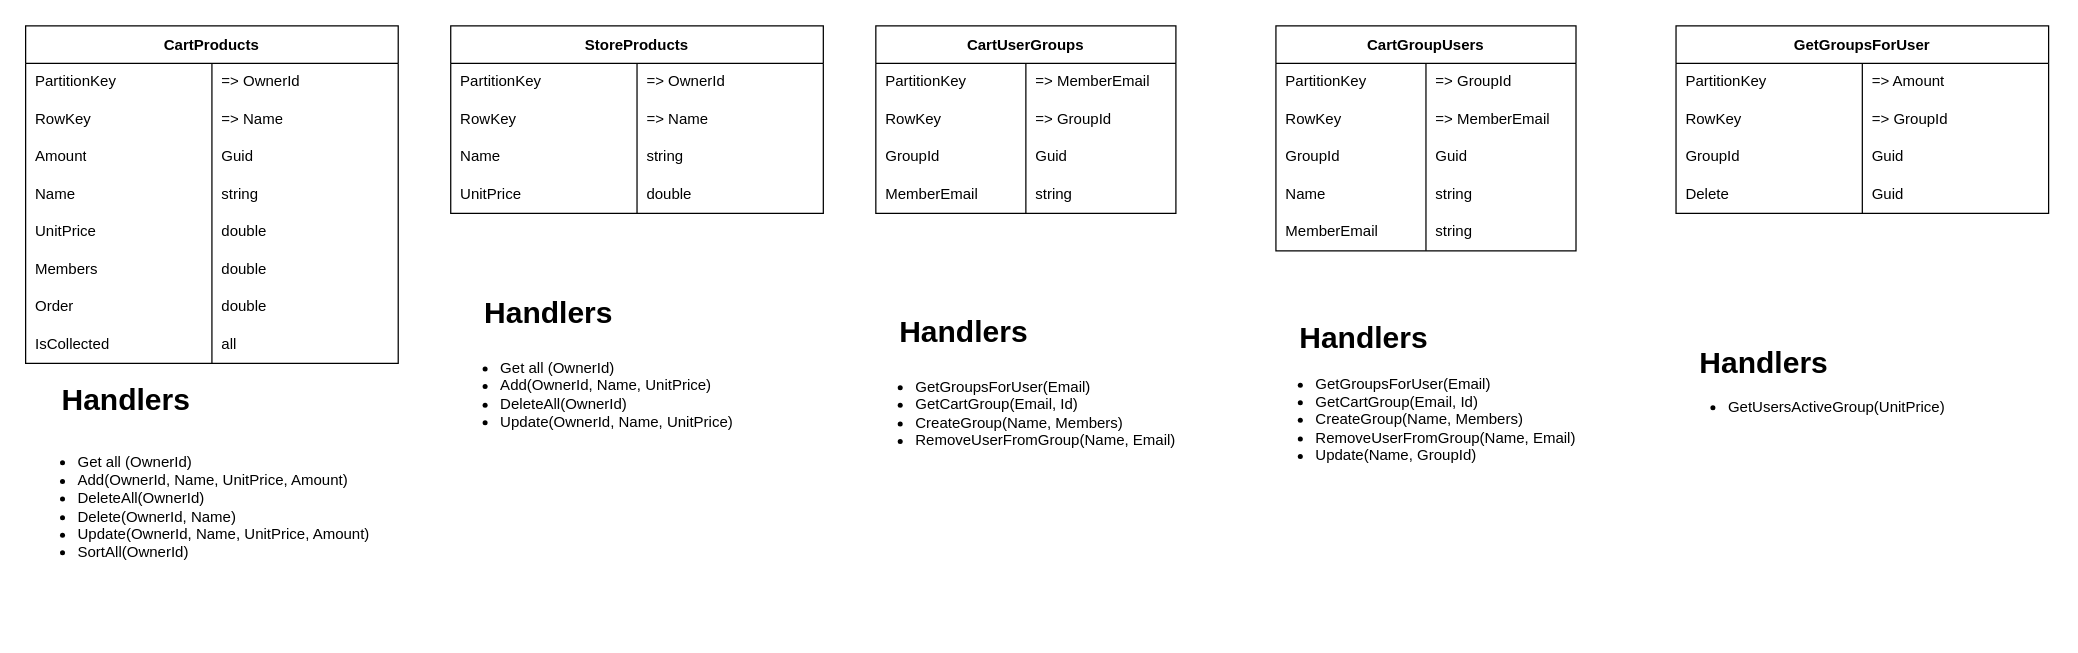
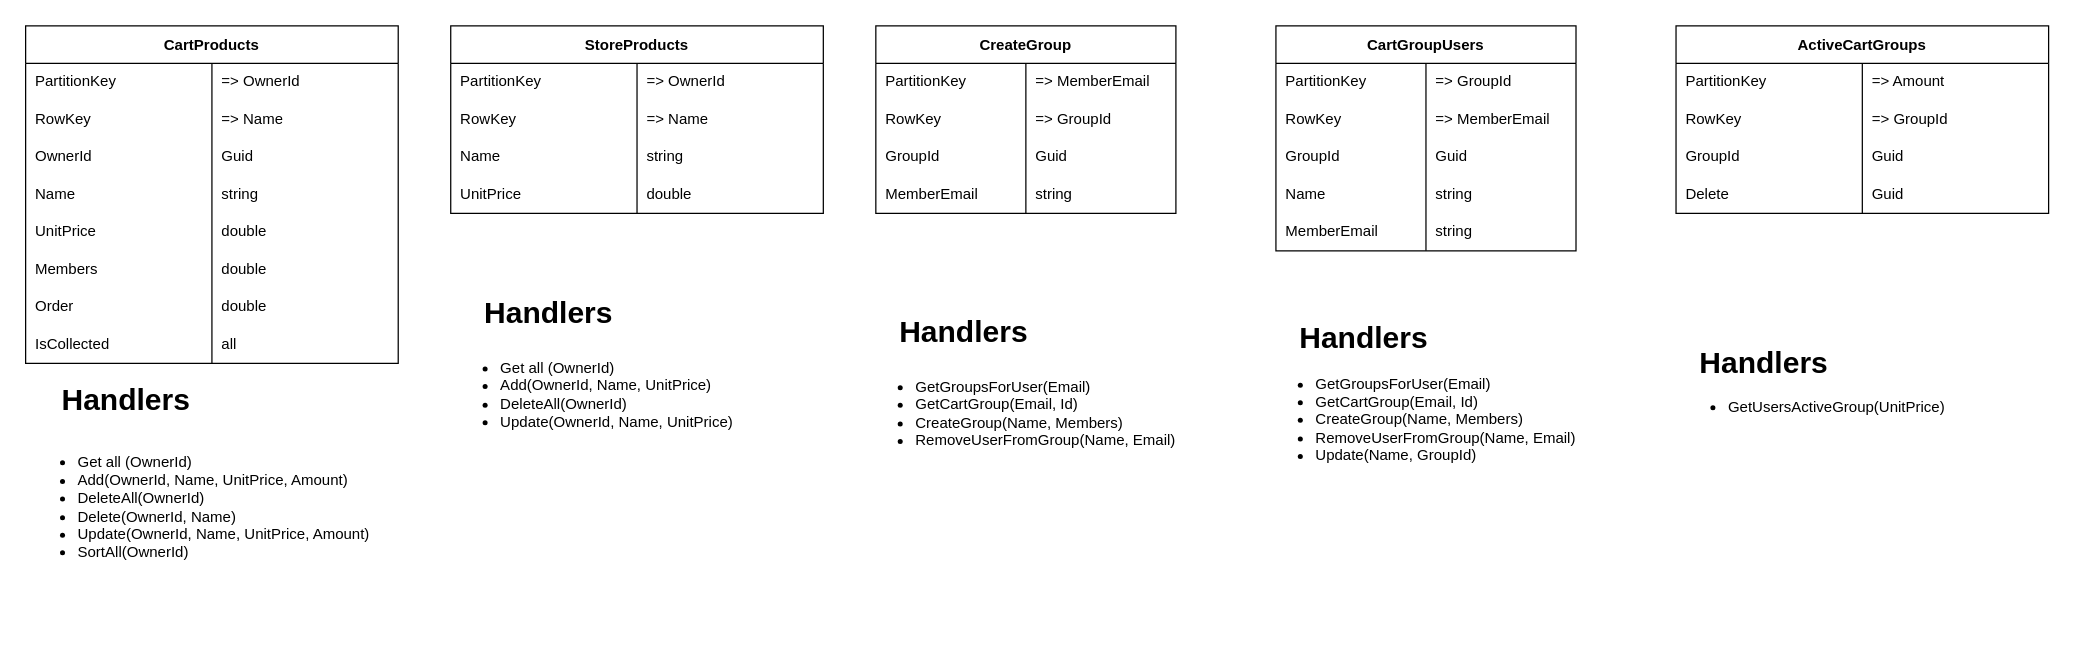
node "CartUserGroups": label "CartUserGroups" -> "CreateGroup"
node "GetGroupsForUser": label "GetGroupsForUser" -> "ActiveCartGroups"
node "Amount": label "Amount" -> "OwnerId"
